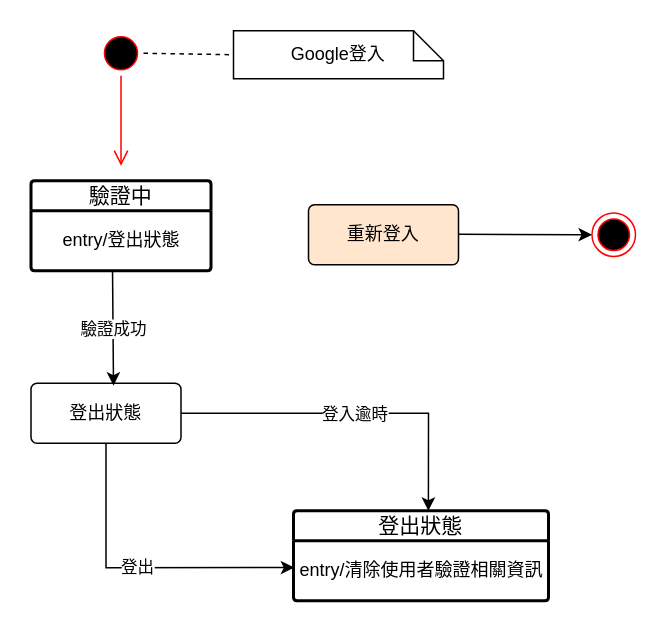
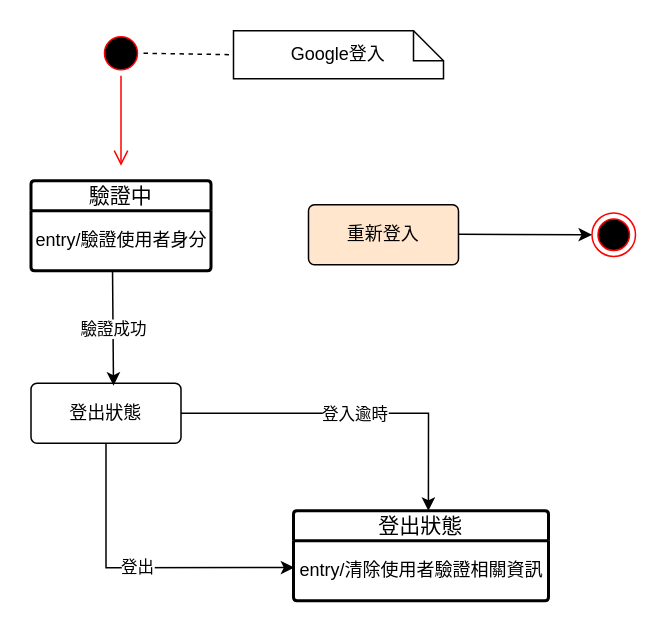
node "entry/登出狀態": label "entry/登出狀態" -> "entry/驗證使用者身分"
